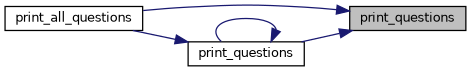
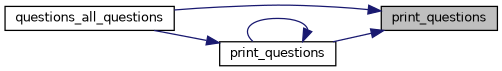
node "print_all_questions": label "print_all_questions" -> "questions_all_questions"
